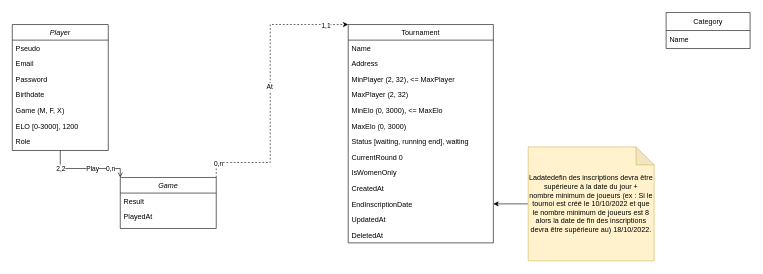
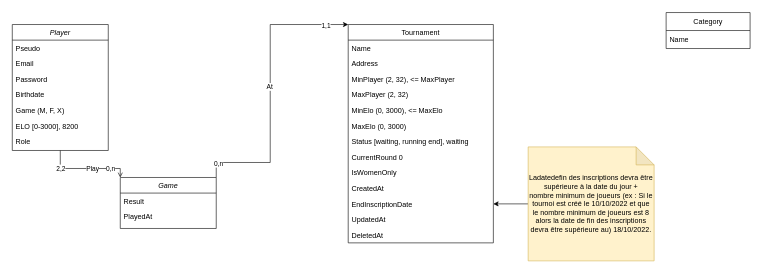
edge "Game" -> "Tournament": style dashed -> solid
node "ELO [0-3000], 1200": label "ELO [0-3000], 1200" -> "ELO [0-3000], 8200"
